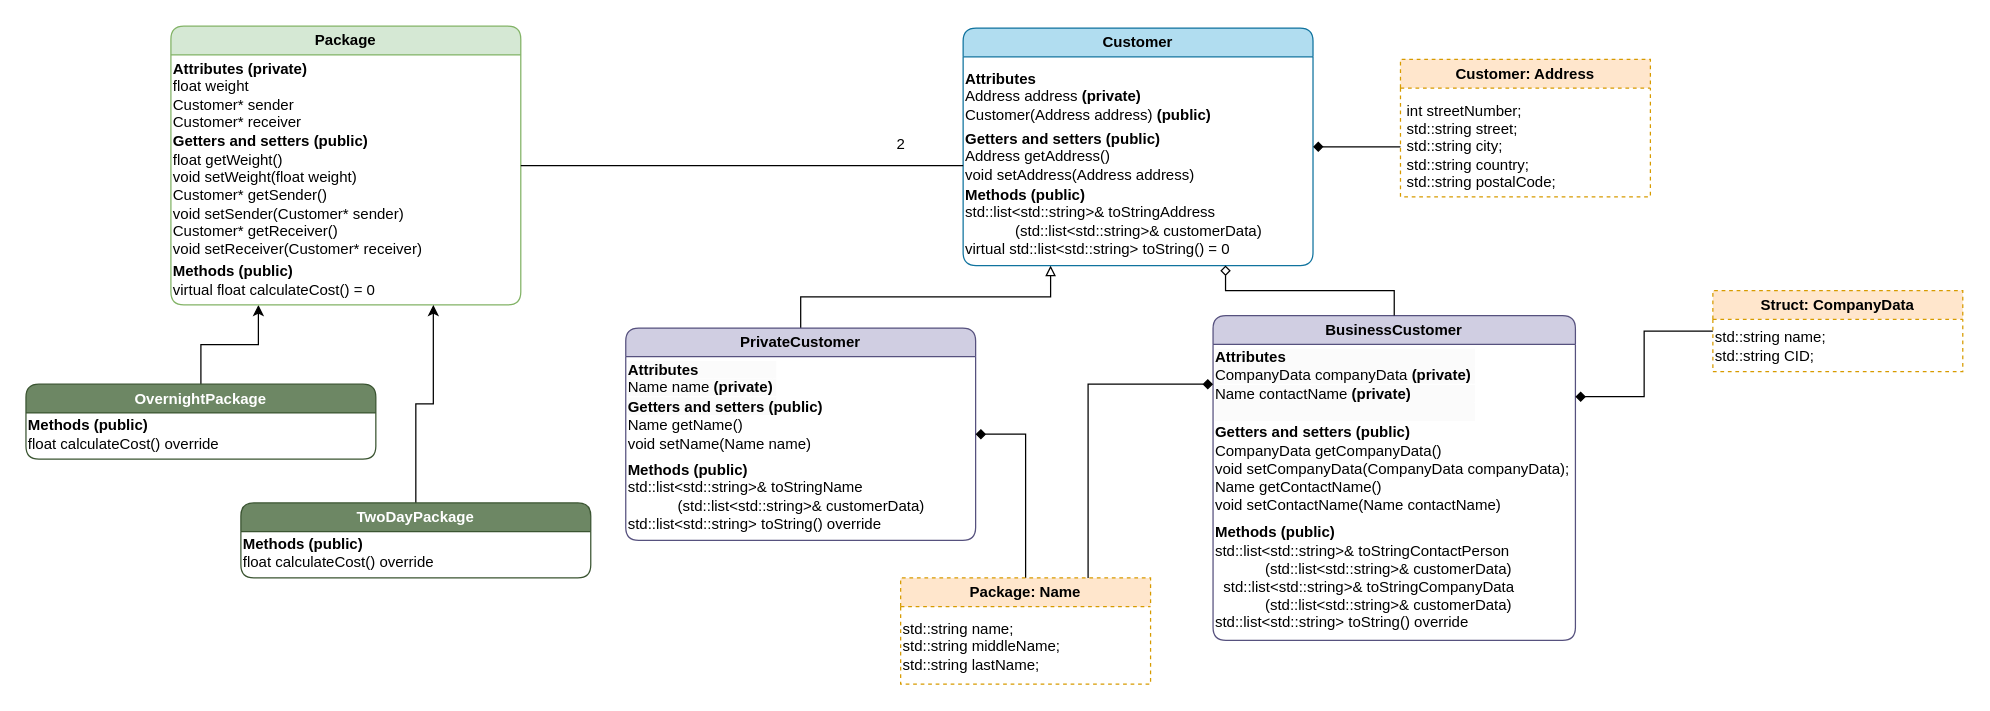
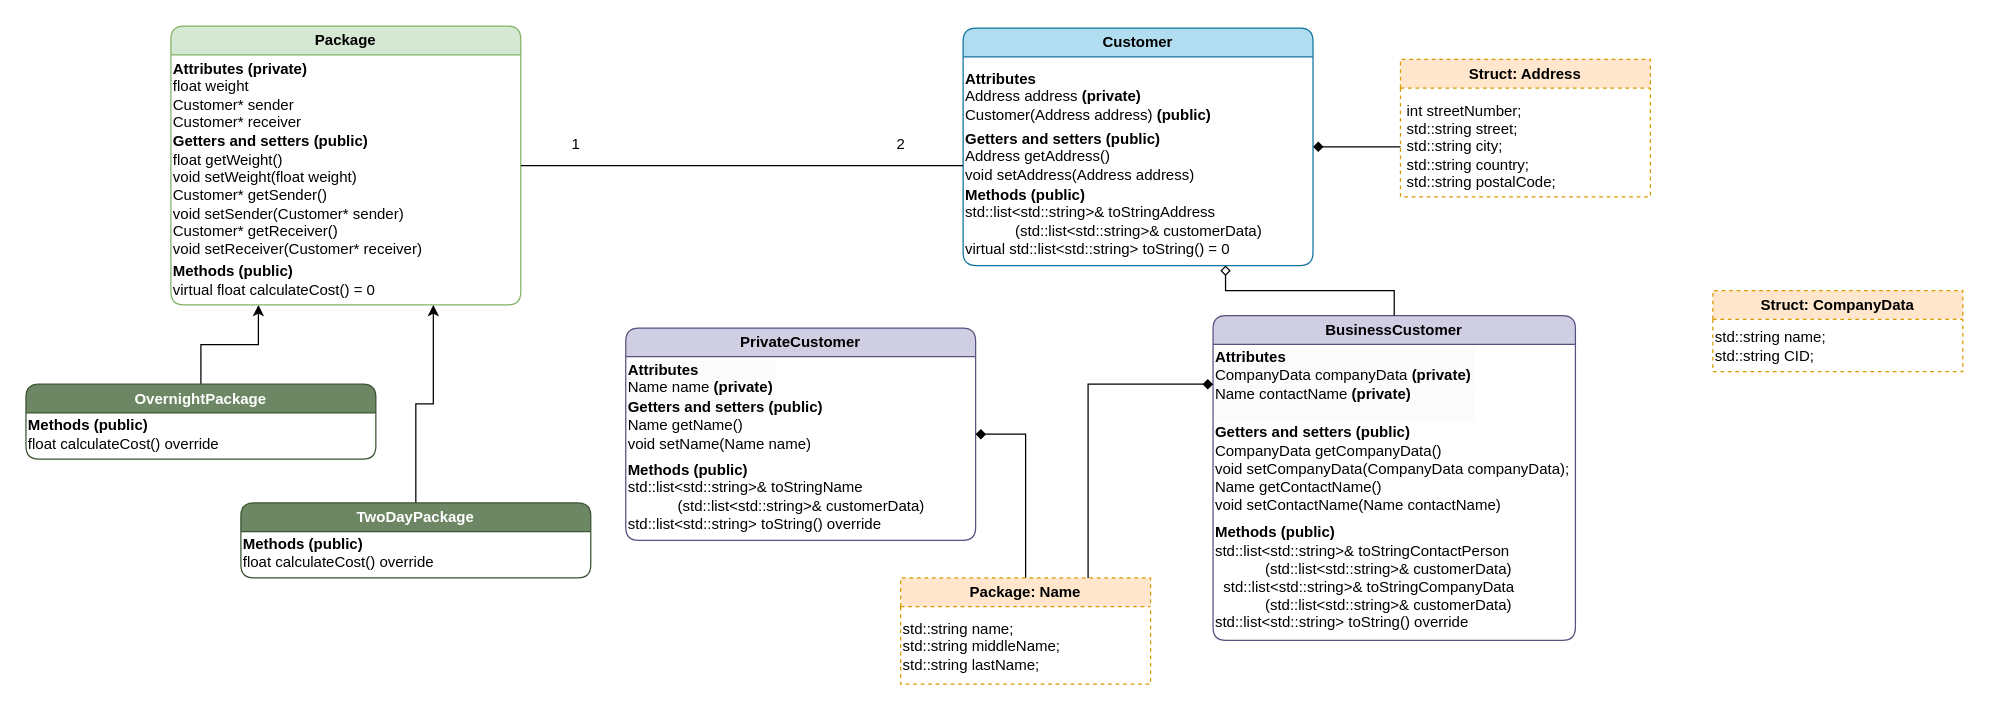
node "Customer: Address": label "Customer: Address" -> "Struct: Address"
node "1": added
edge "PrivateCustomer" -> "Customer": removed
edge "Struct: CompanyData" -> "BusinessCustomer": removed
